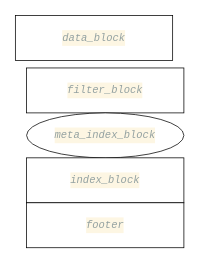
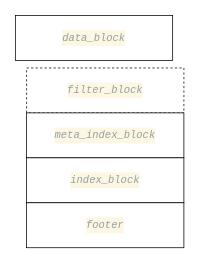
node "filter_block": style solid -> dashed
node "meta_index_block": shape ellipse -> rectangle
